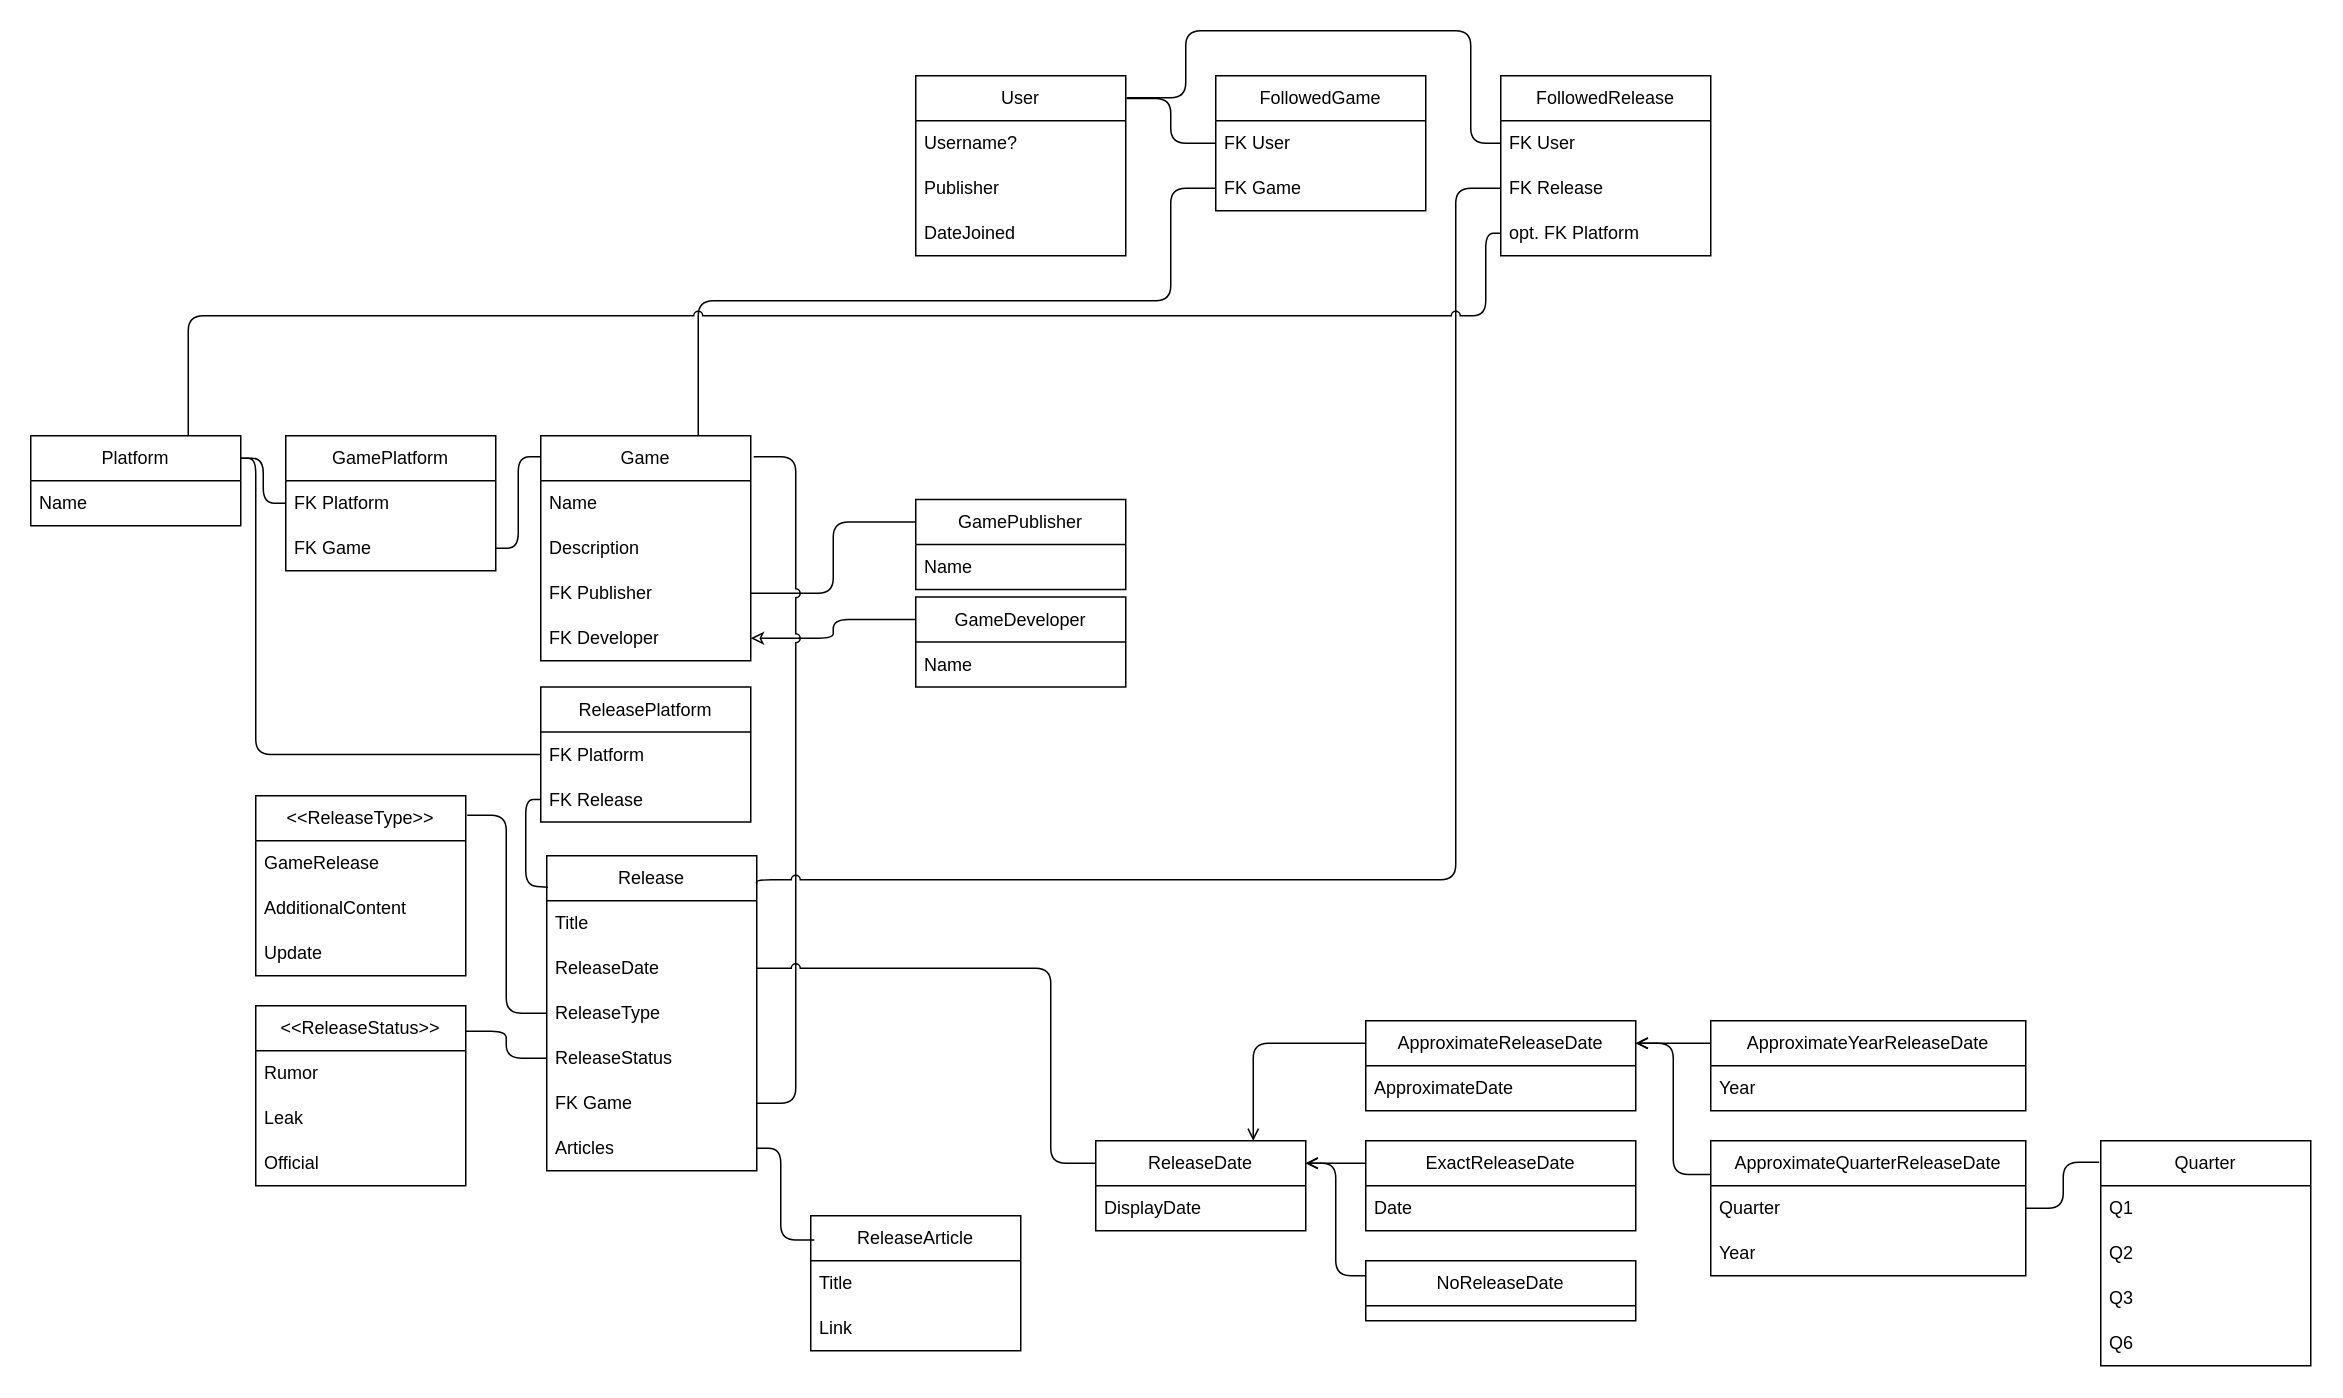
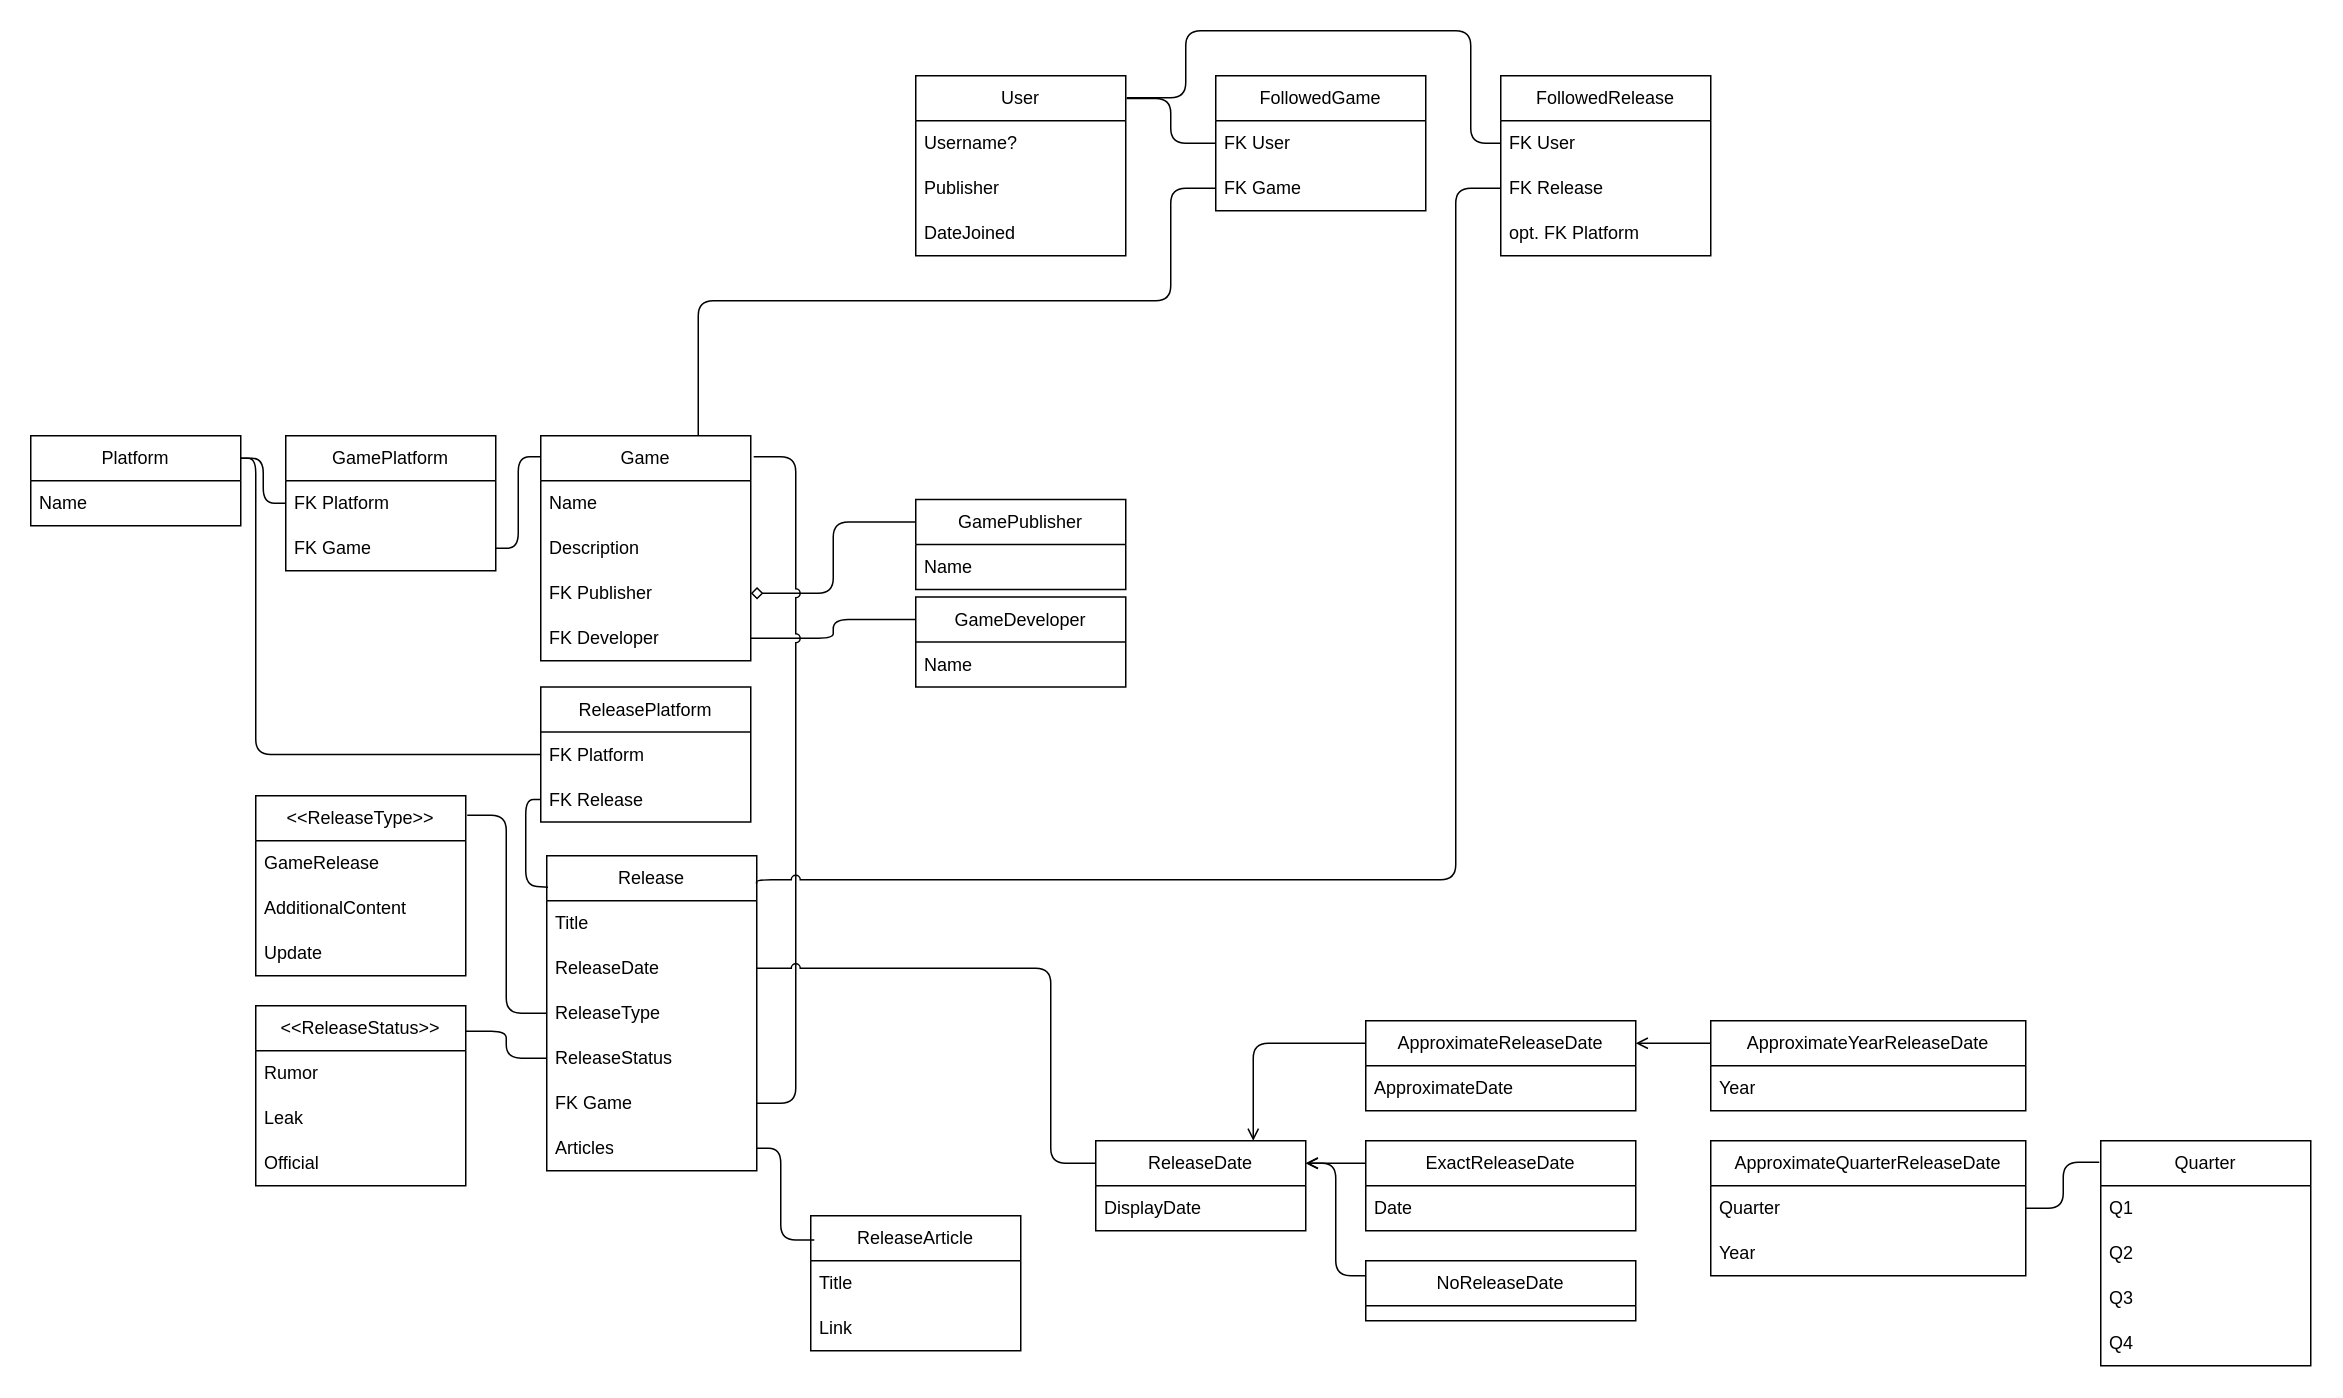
edge "opt. FK Platform" -- "Platform": removed
edge "GamePublisher" -- "FK Publisher": arrowhead none -> diamond
edge "GameDeveloper" -> "FK Developer": arrowhead classic -> none
edge "ApproximateQuarterReleaseDate" -> "ApproximateReleaseDate": removed
node "Q6": label "Q6" -> "Q4"
